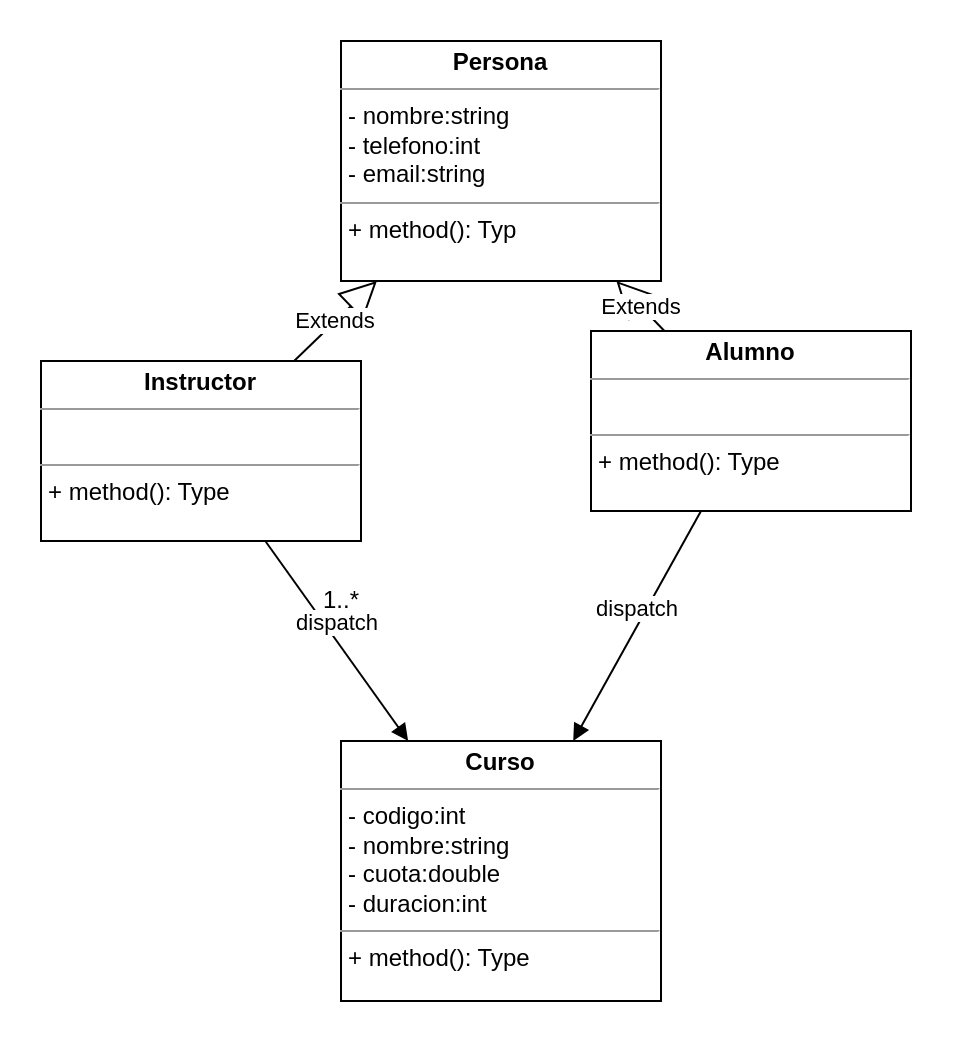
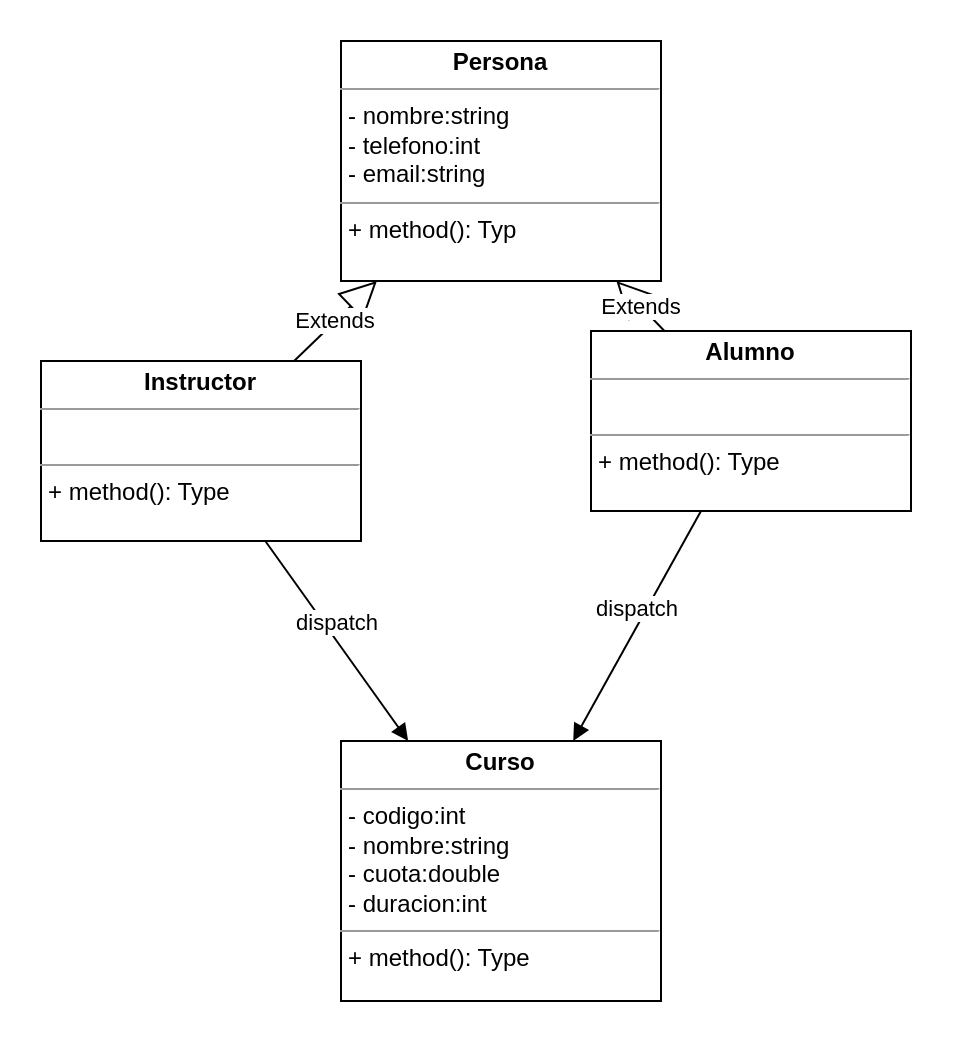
node "1..*": removed
